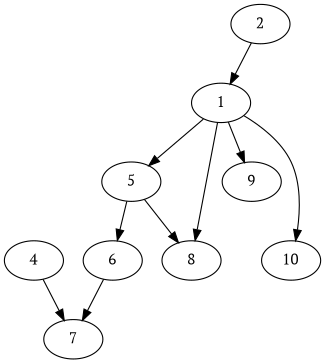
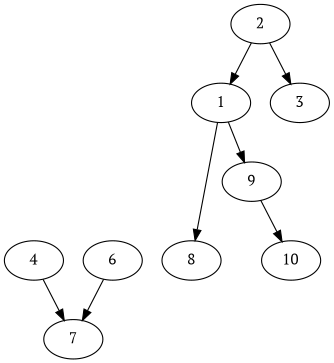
node "3": added
edge "1" -> "10": now "9" -> "10"
node "5": removed
